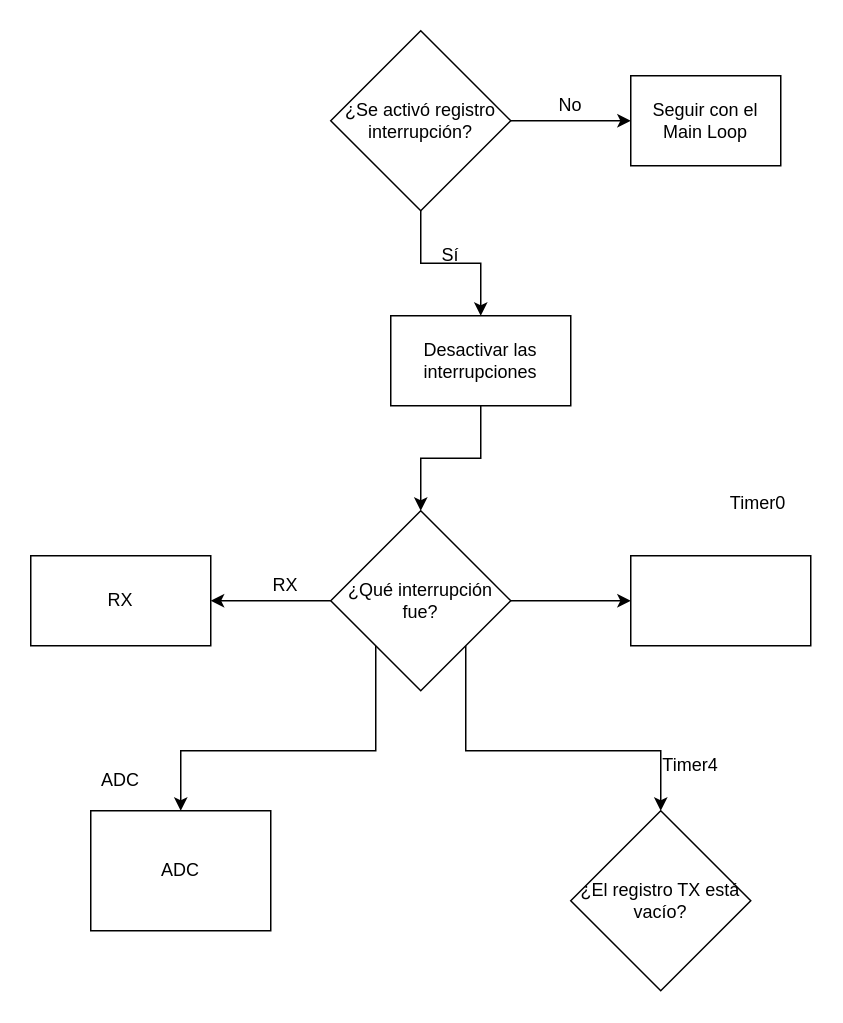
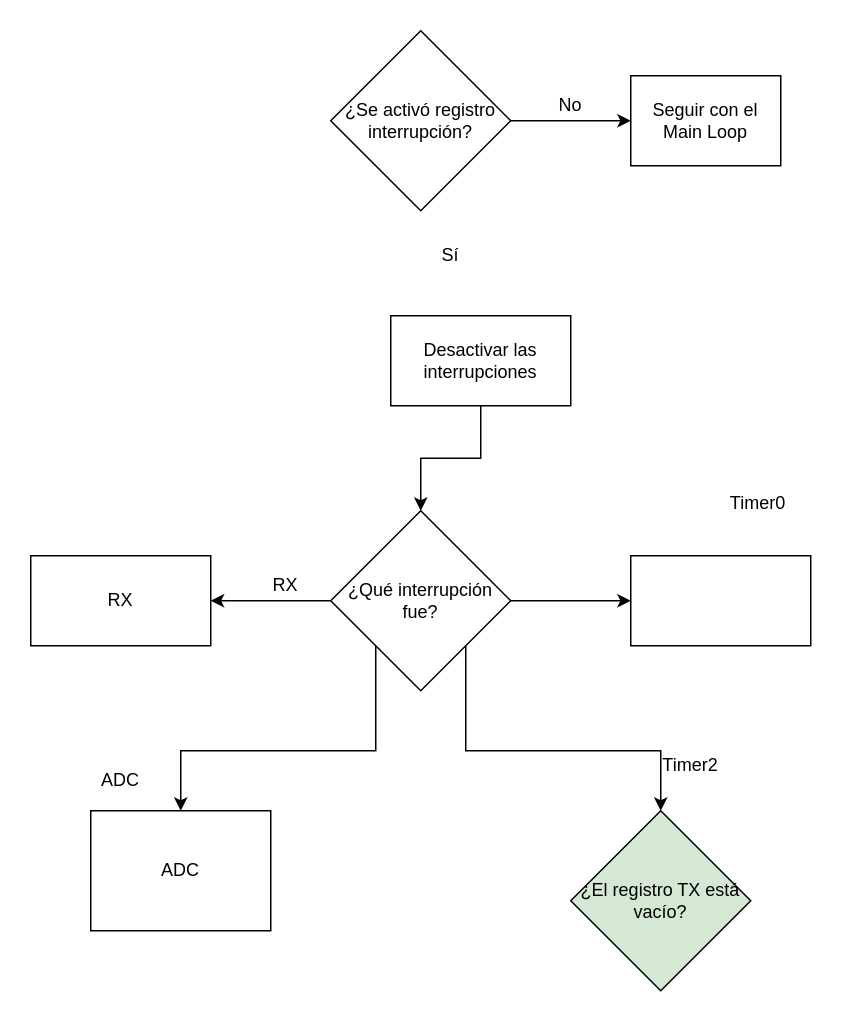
edge "¿Se activó registro interrupción?" -> "Desactivar las interrupciones": removed
node "Timer4": label "Timer4" -> "Timer2"
node "¿El registro TX está vacío?": fillcolor #ffffff -> #d5e8d4
